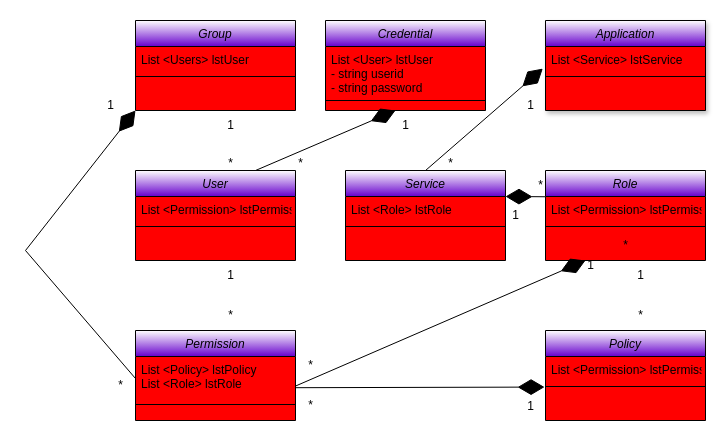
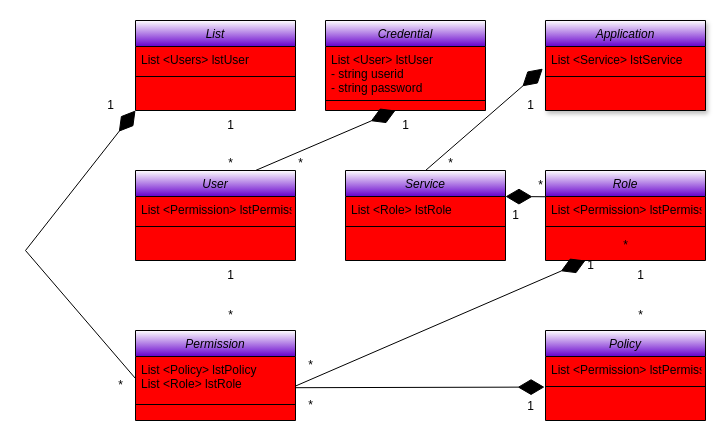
node "Group": label "Group" -> "List"
